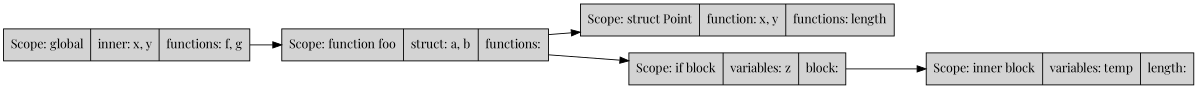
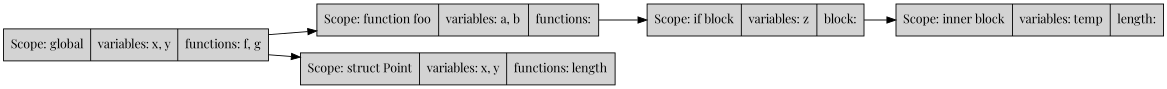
node "Scope: struct Point": text "function: x, y" -> "variables: x, y"
edge "Scope: function foo" -> "Scope: struct Point": now "Scope: global" -> "Scope: struct Point"
node "Scope: global": text "inner: x, y" -> "variables: x, y"
node "Scope: function foo": text "struct: a, b" -> "variables: a, b"
